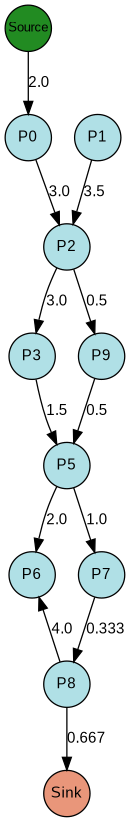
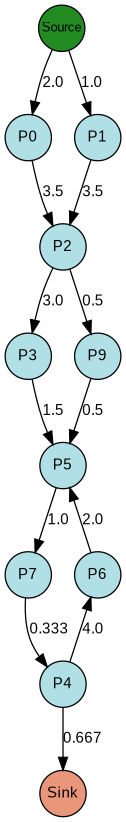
edge "Source" -> "P1": added, label "1.0"
edge "P0" -> "P2": label "3.0" -> "3.5"
edge "P5" -> "P6": reversed
node "P8": label "P8" -> "P4"
